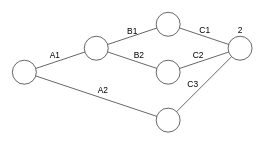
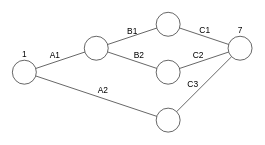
node "2": label "2" -> "7"
node "1": added
